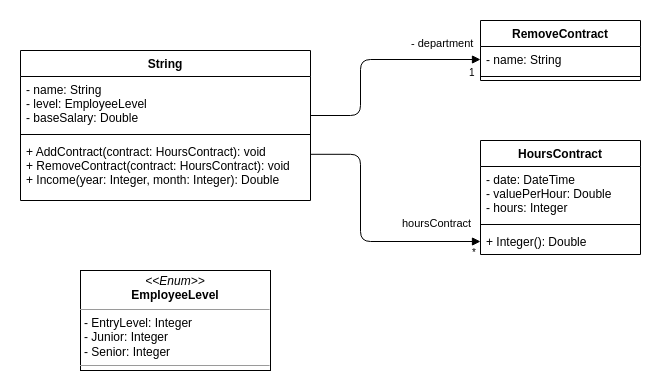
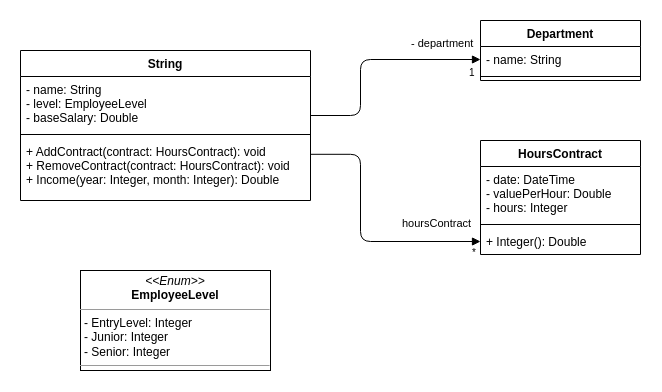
node "RemoveContract": label "RemoveContract" -> "Department"
